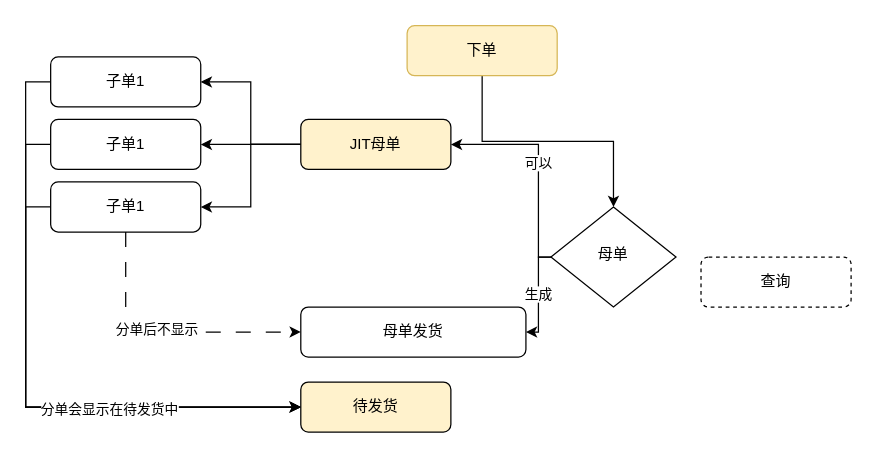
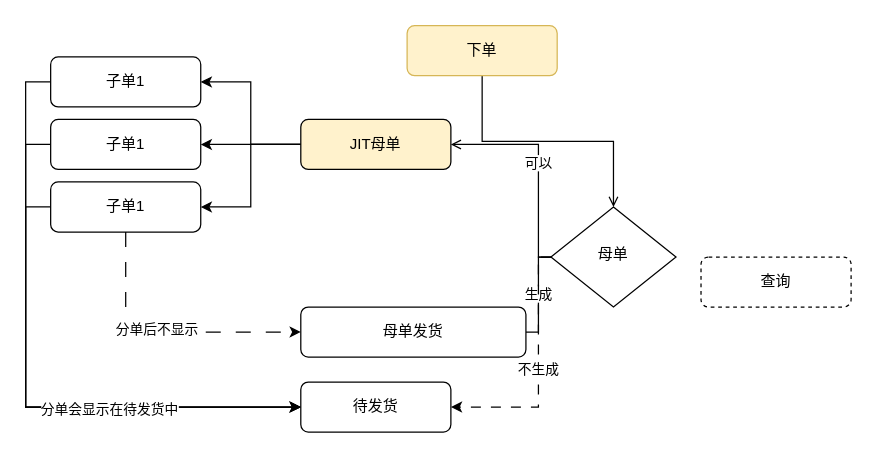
edge "母单" -> "JIT母单": arrowhead classic -> open
edge "下单" -> "母单": arrowhead classic -> open
edge "母单" -> "母单发货": arrowhead classic -> none
node "待发货": fillcolor #fff2cc -> #ffffff
edge "母单" -> "待发货": added, label "不生成"
